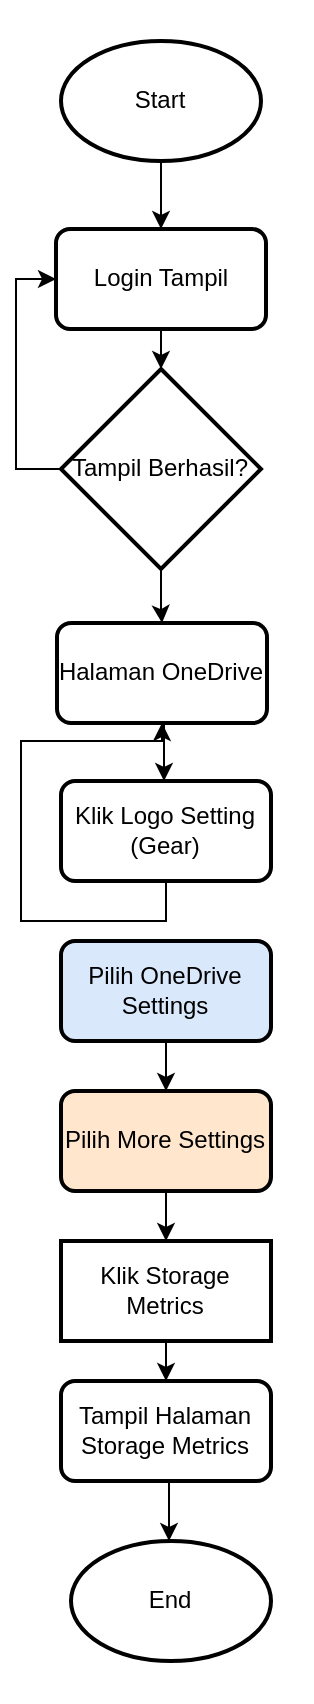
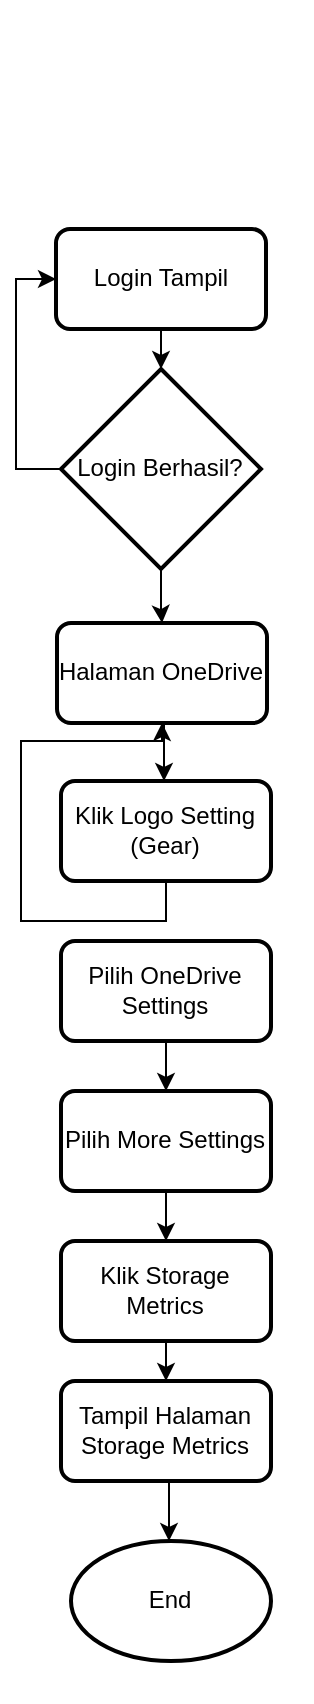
node "Start": removed
edge "Start" -> "Login Tampil": removed
node "Tampil Berhasil?": label "Tampil Berhasil?" -> "Login Berhasil?"
node "Pilih OneDrive Settings": fillcolor #dae8fc -> #ffffff
node "Pilih More Settings": fillcolor #ffe6cc -> #ffffff
node "Klik Storage Metrics": shape rectangle -> rounded rectangle
